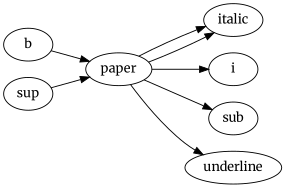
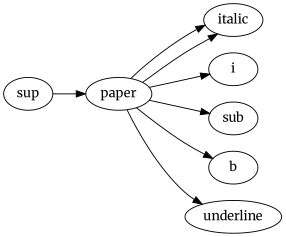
edge "b" -> "paper": reversed
